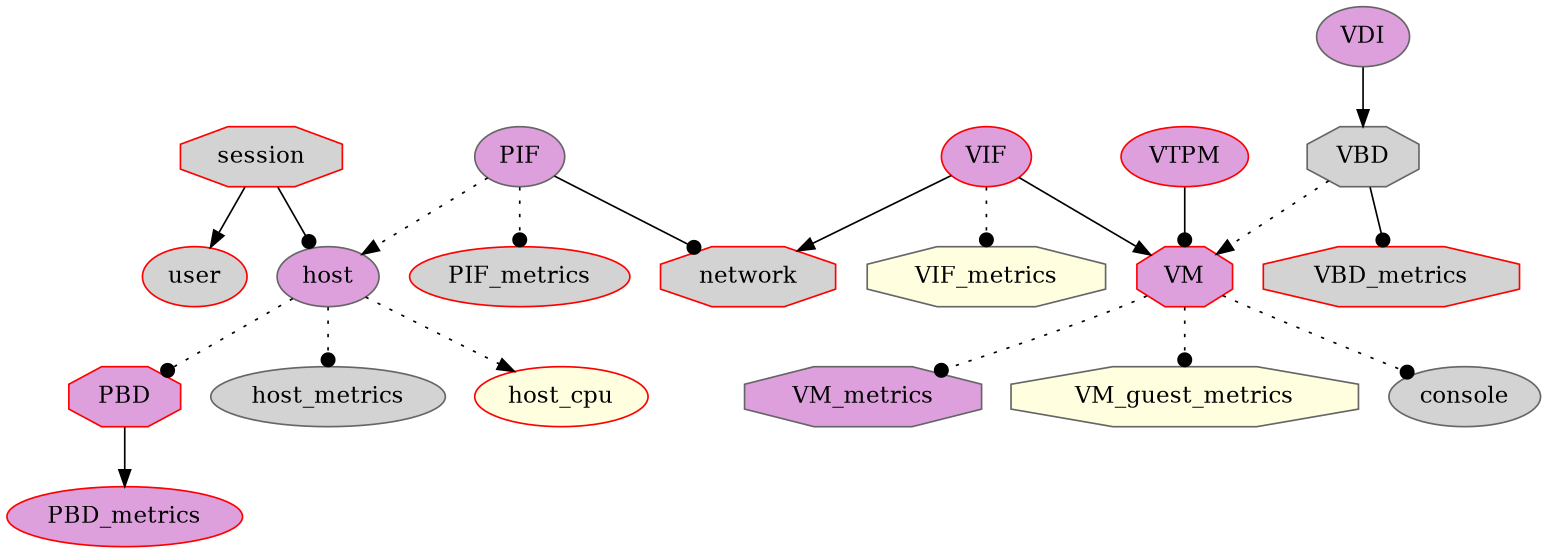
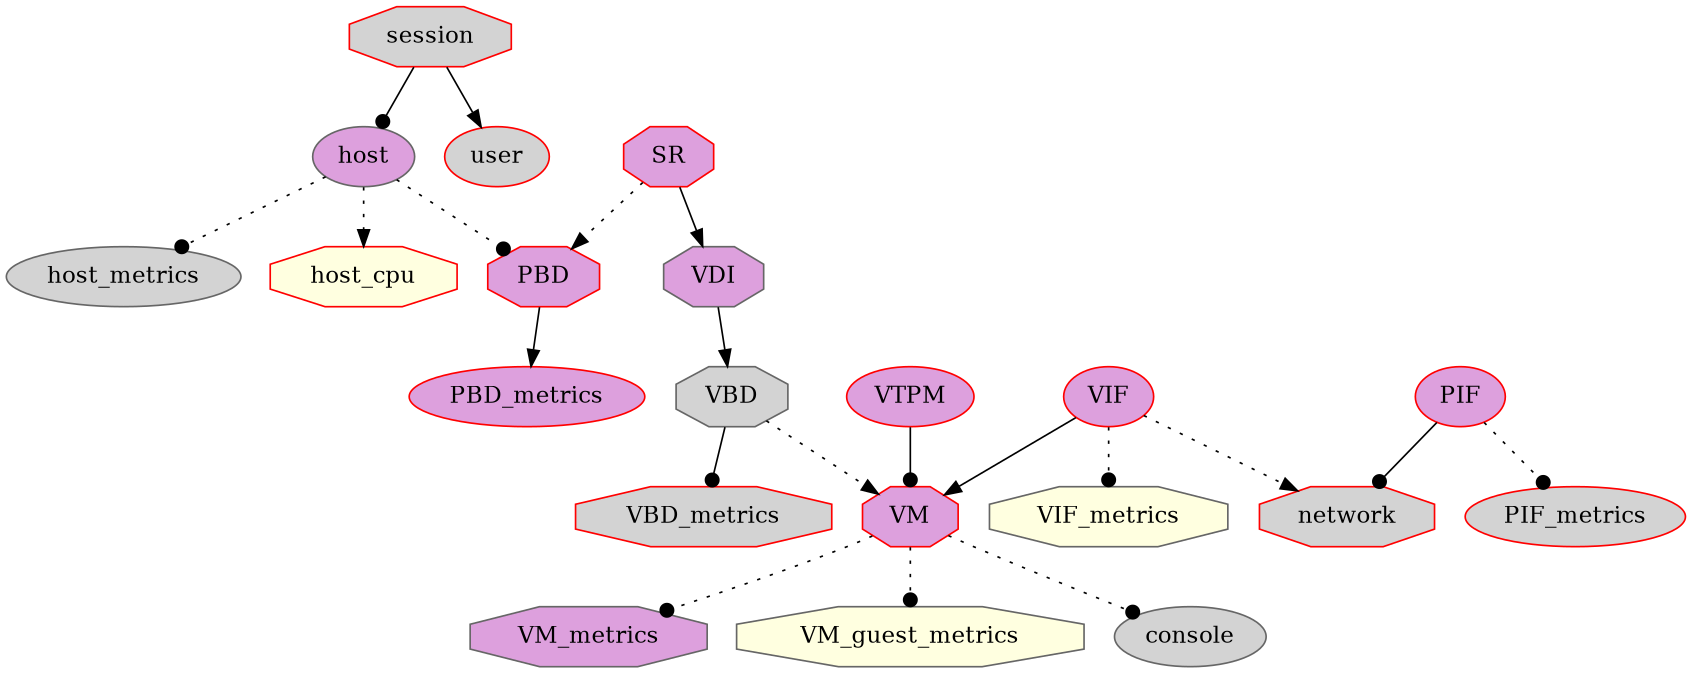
node "VDI": shape ellipse -> octagon
node "PIF": color gray40 -> red
node "SR": added
edge "VIF" -> "network": style solid -> dotted
edge "PIF" -> "host": removed
node "host_cpu": shape ellipse -> octagon
